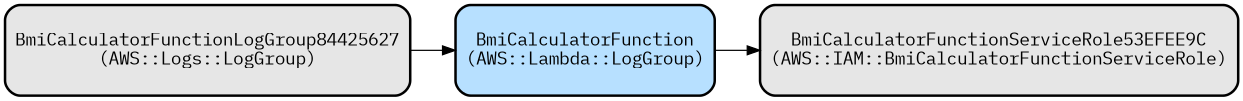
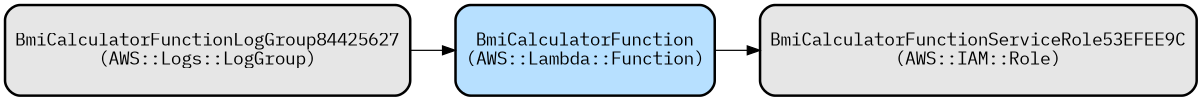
node "BmiCalculatorFunction (AWS::Lambda::LogGroup)": label "BmiCalculatorFunction (AWS::Lambda::LogGroup)" -> "BmiCalculatorFunction (AWS::Lambda::Function)"
node "BmiCalculatorFunctionServiceRole53EFEE9C (AWS::IAM::BmiCalculatorFunctionServiceRole)": label "BmiCalculatorFunctionServiceRole53EFEE9C (AWS::IAM::BmiCalculatorFunctionServiceRole)" -> "BmiCalculatorFunctionServiceRole53EFEE9C (AWS::IAM::Role)"
